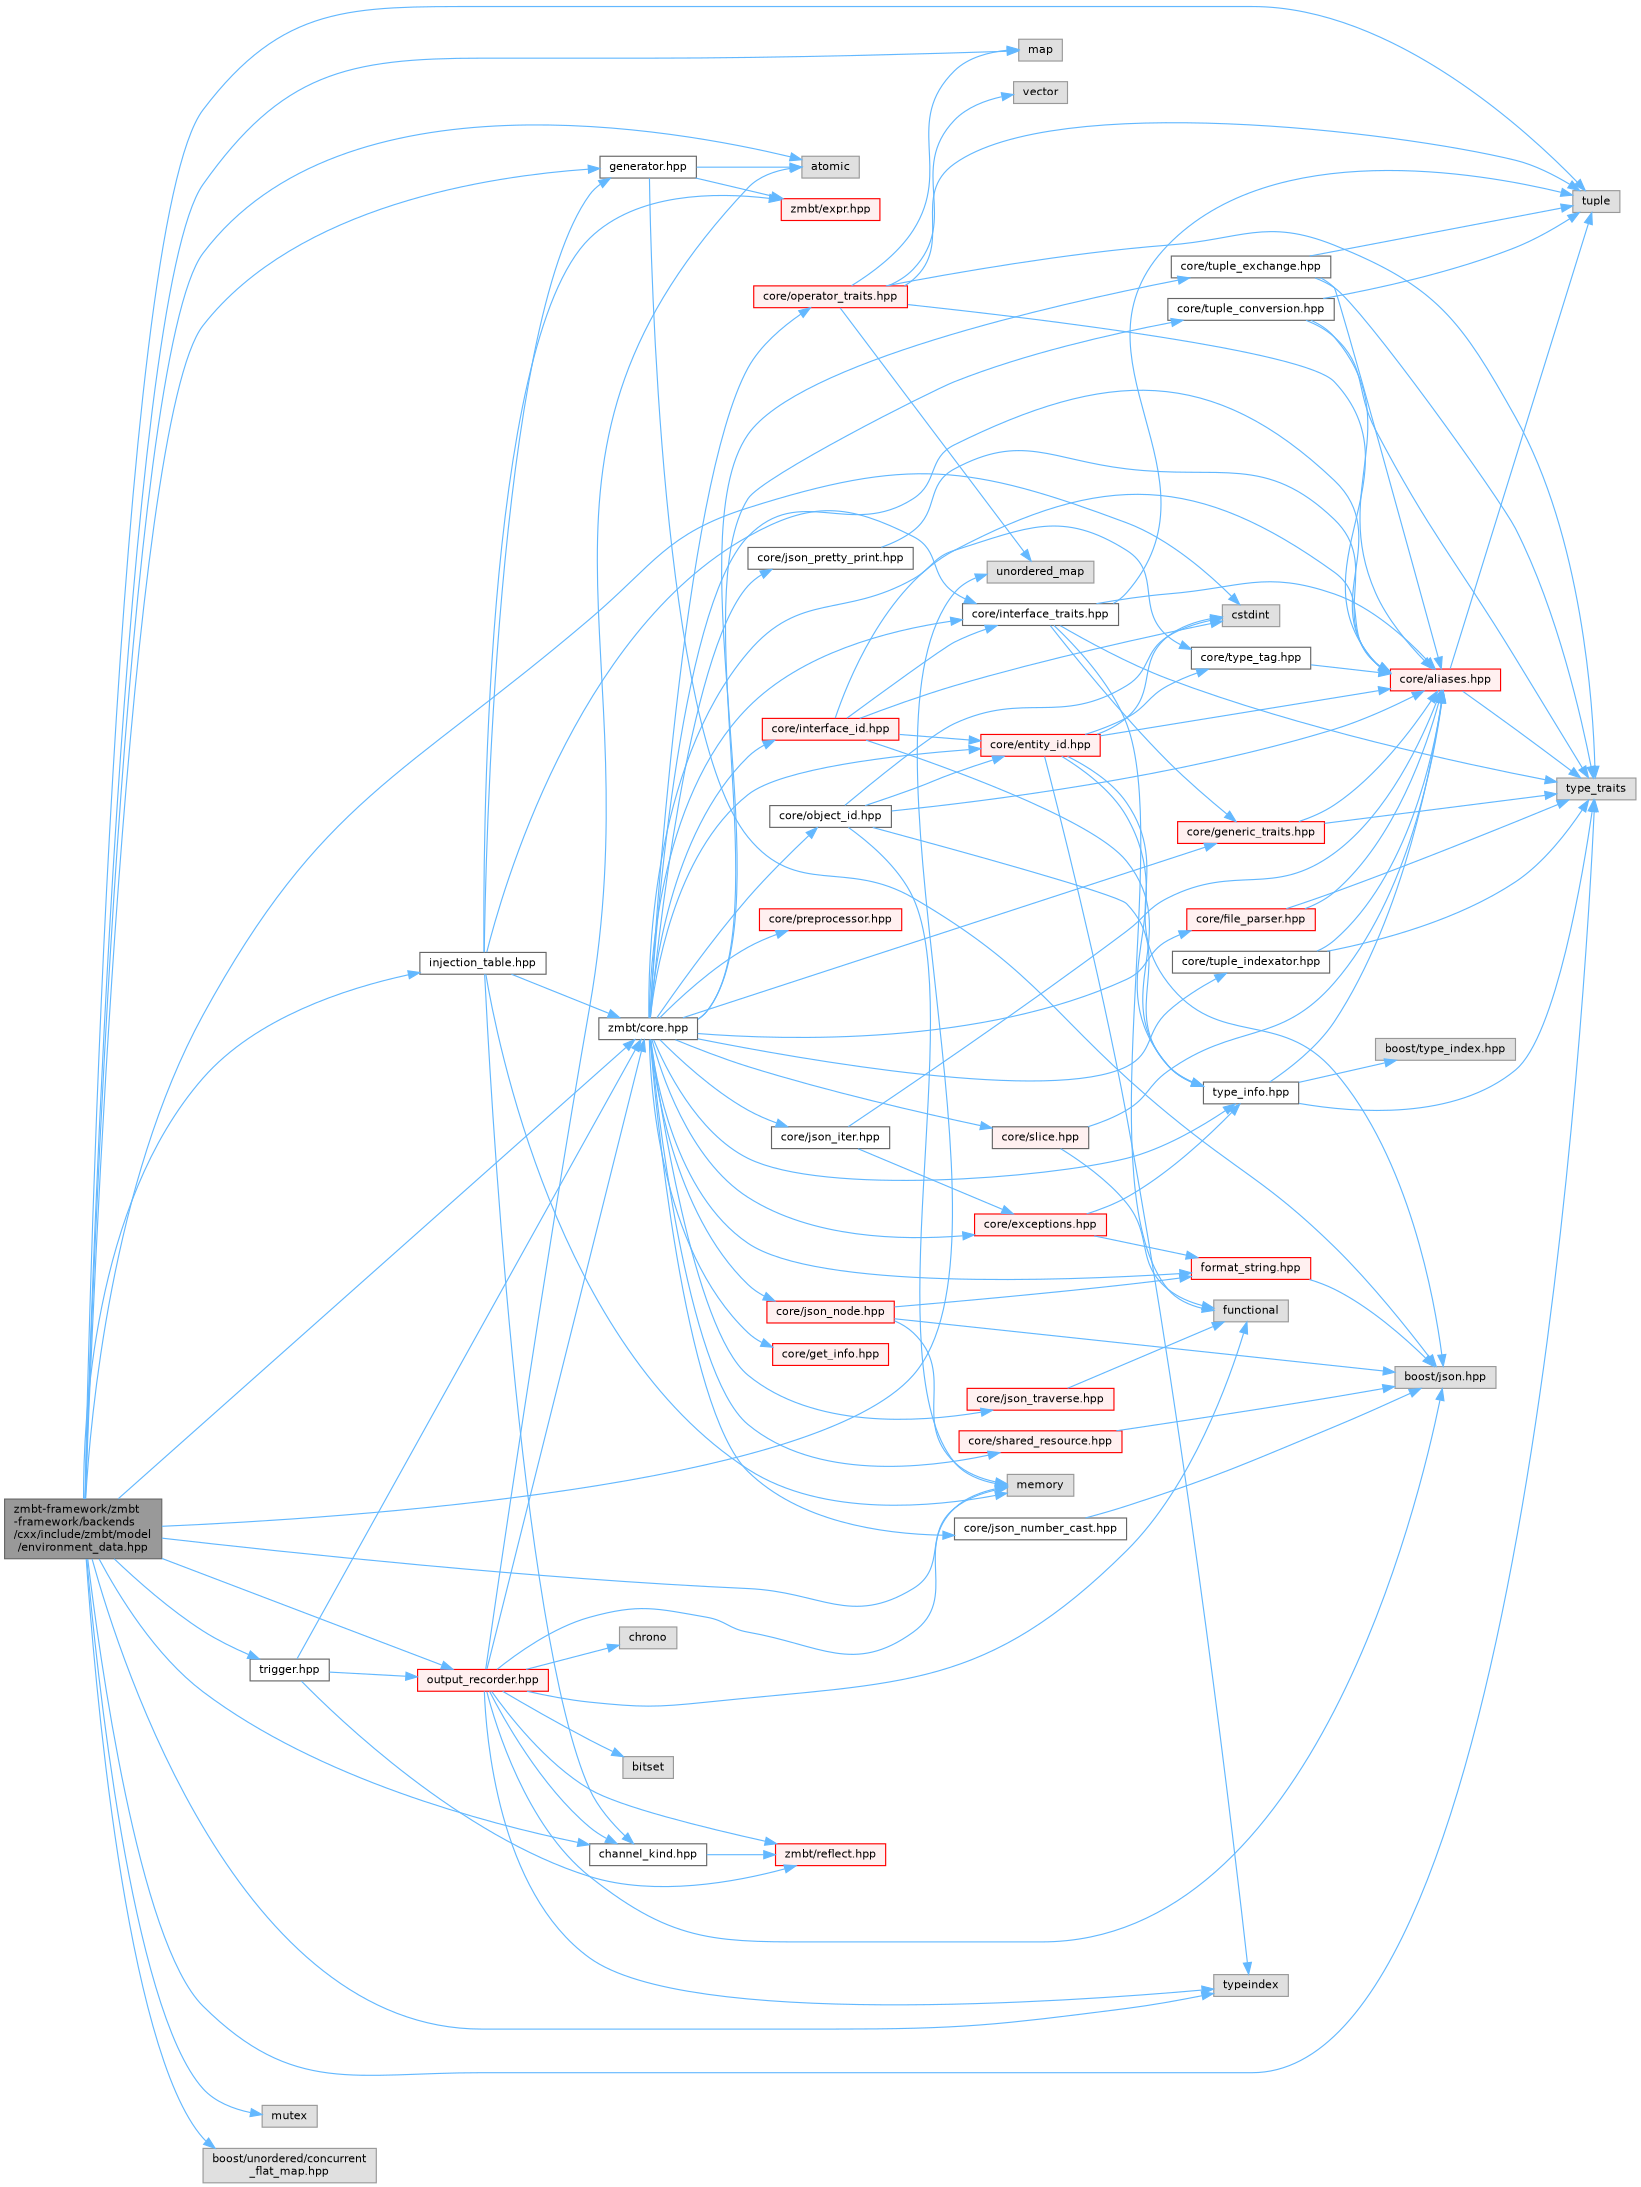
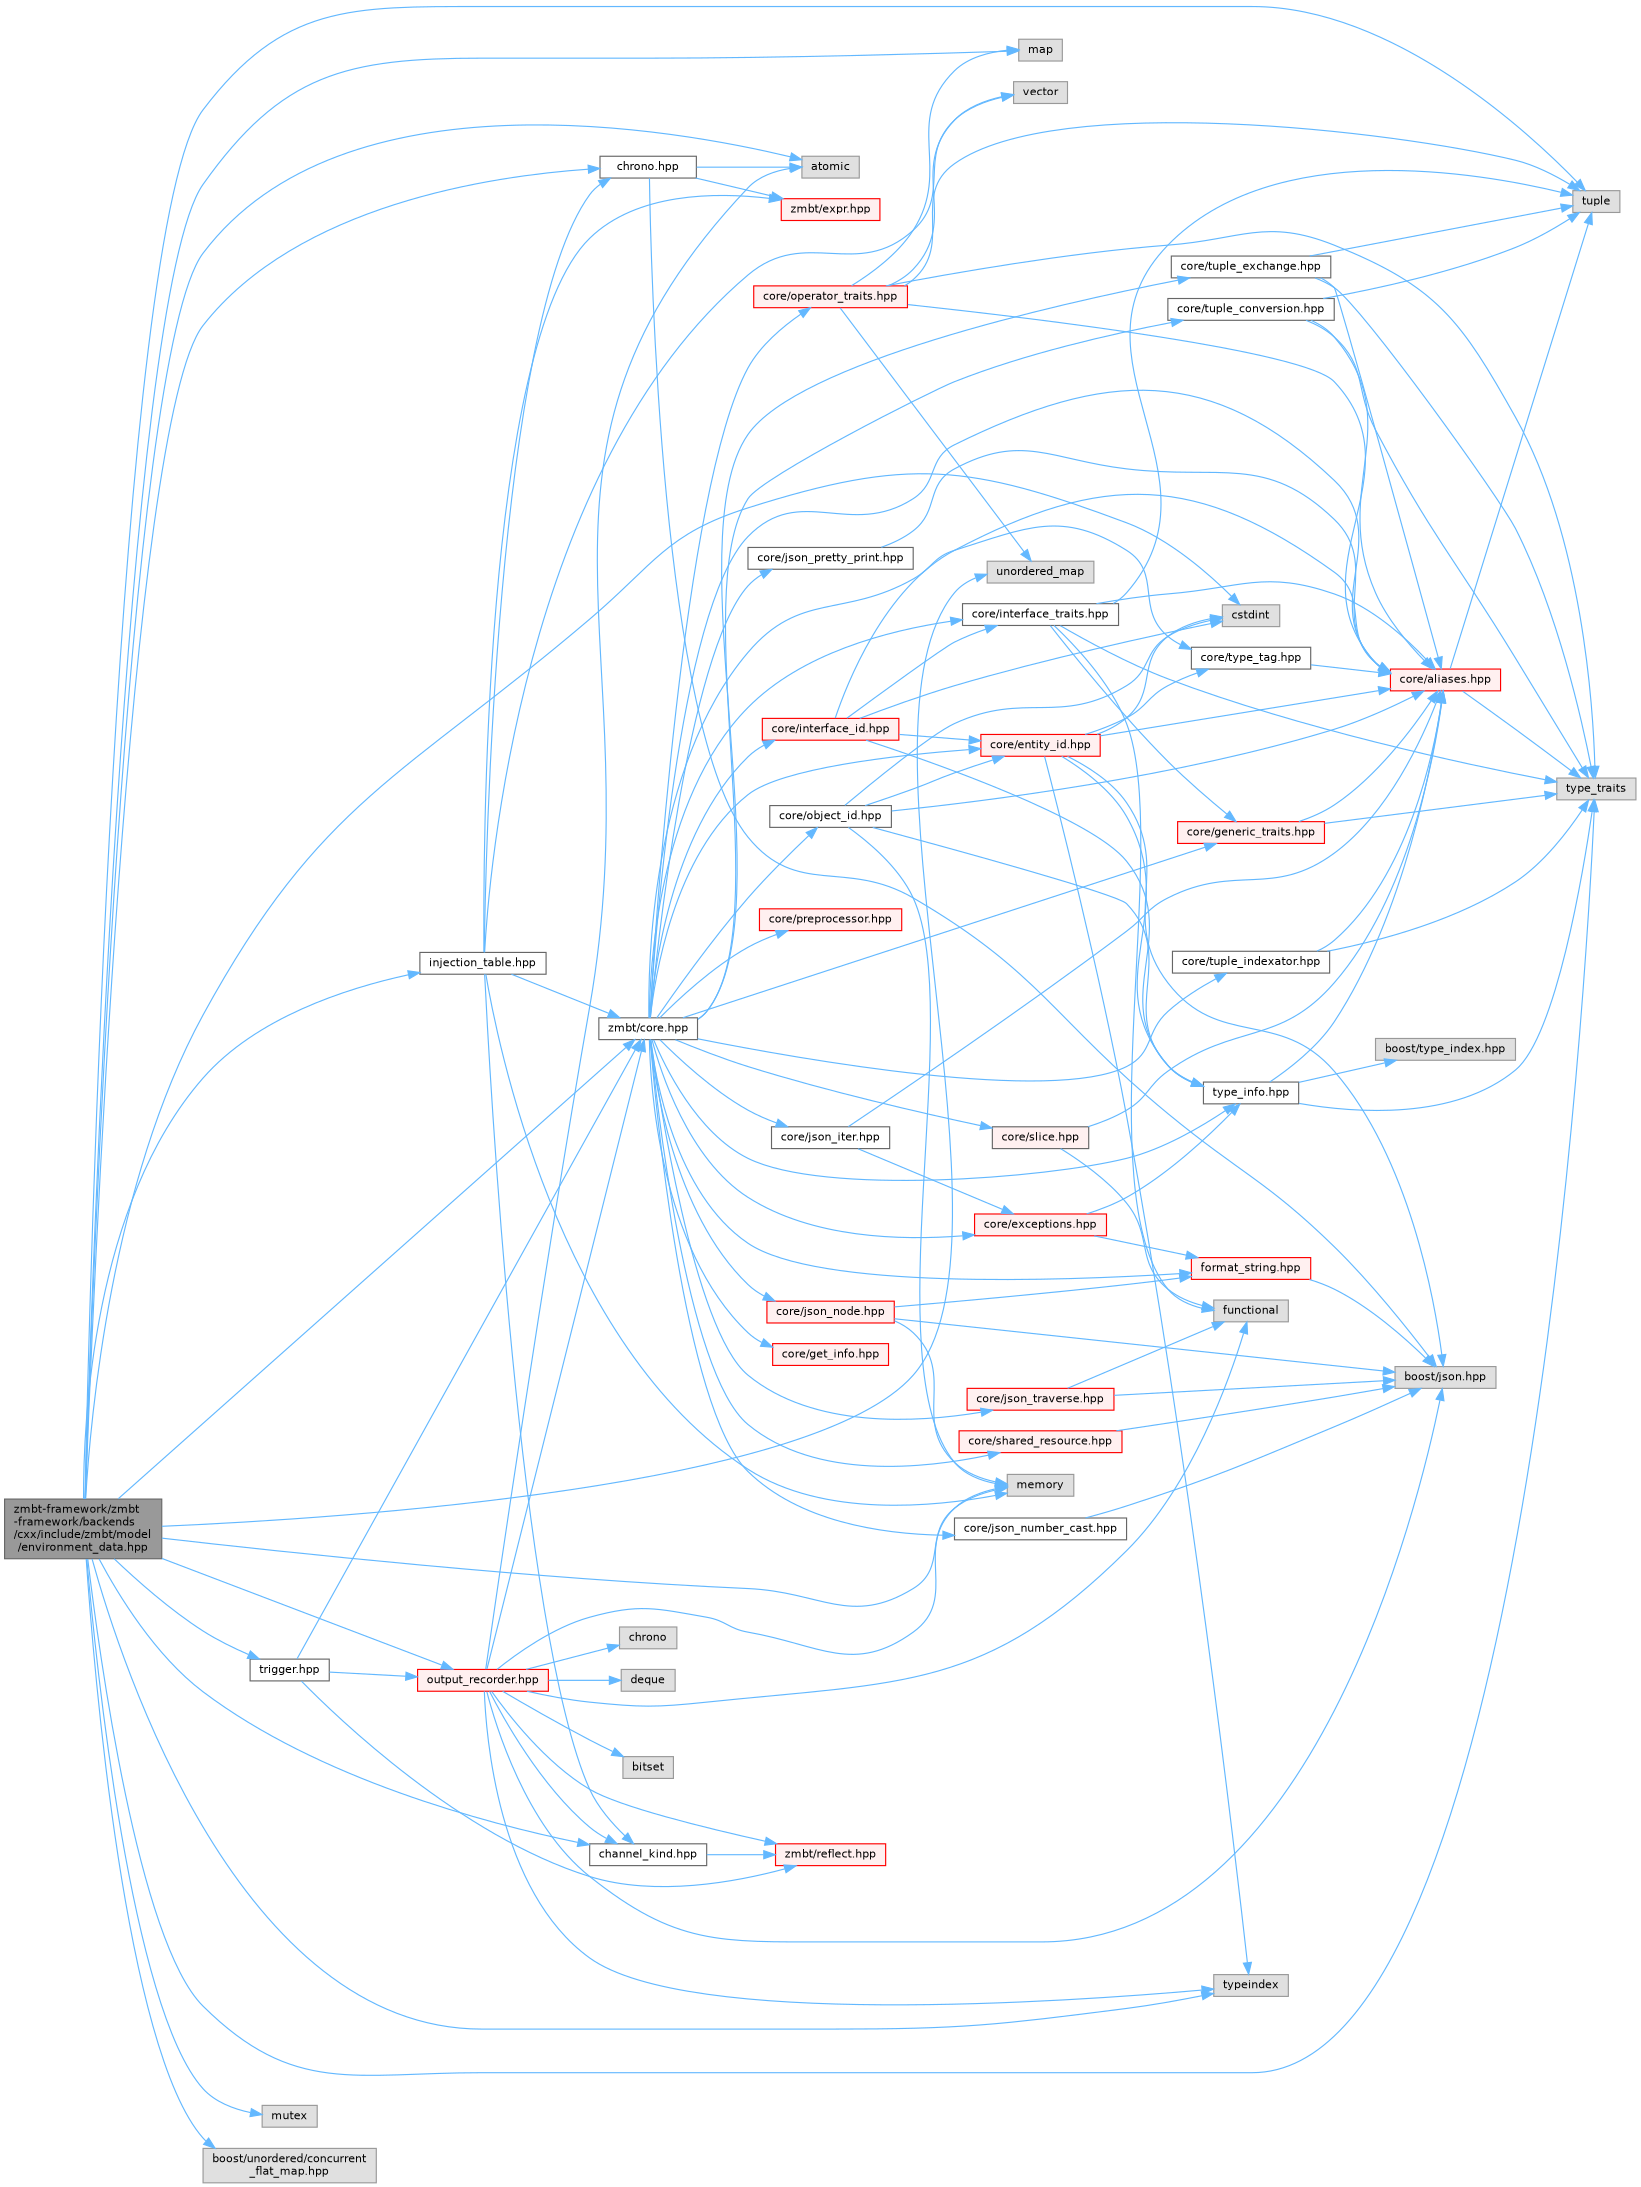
node "generator.hpp": label "generator.hpp" -> "chrono.hpp"
edge "injection_table.hpp" -> "core/interface_traits.hpp": now "injection_table.hpp" -> "vector"
node "core/file_parser.hpp": removed
edge "core/json_traverse.hpp" -> "boost/json.hpp": added
node "deque": added
